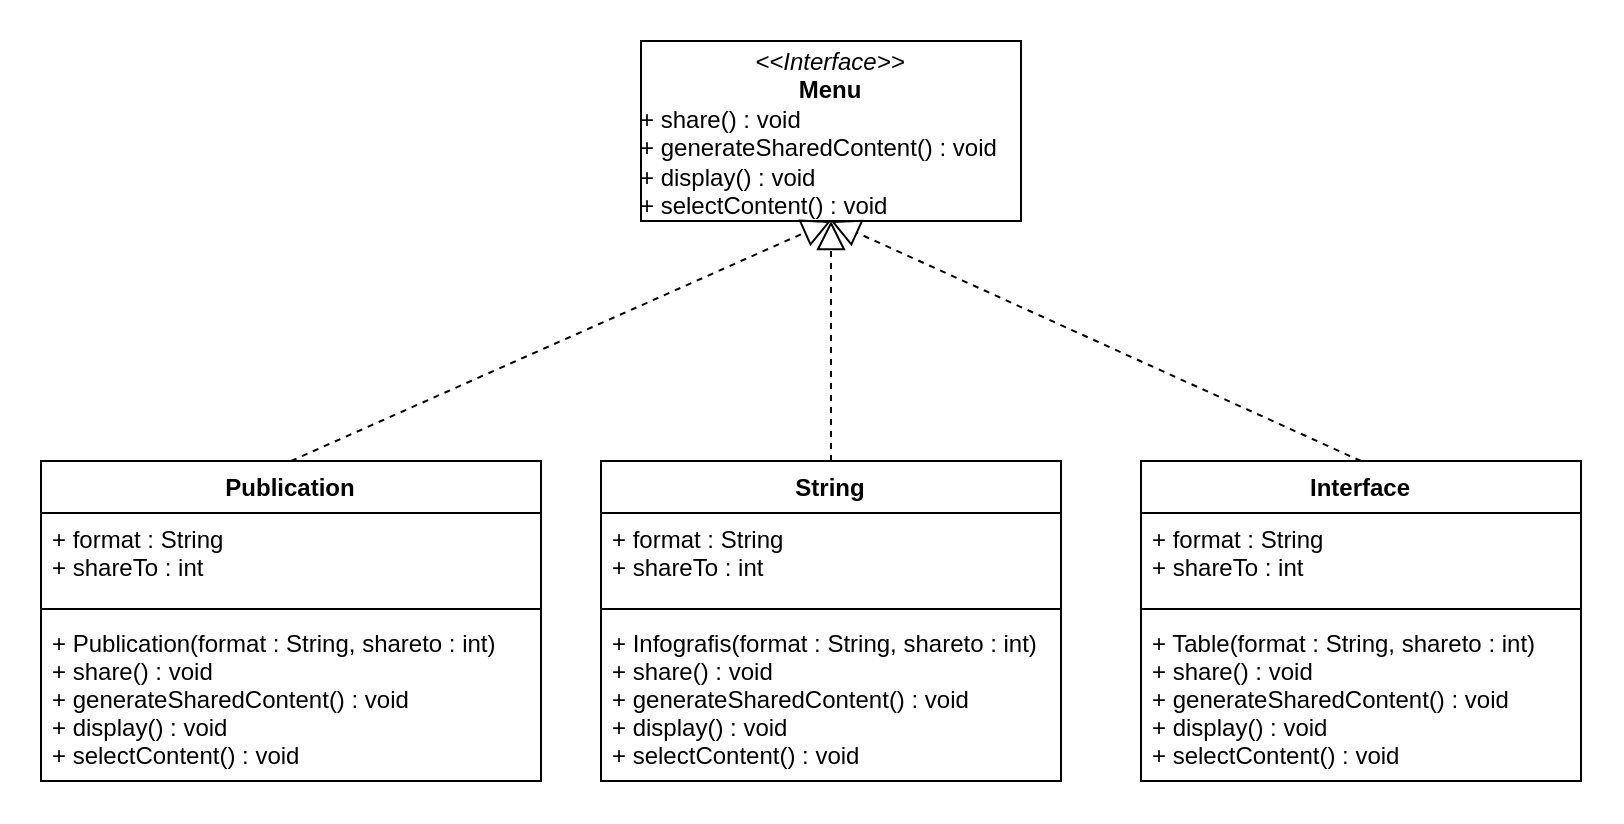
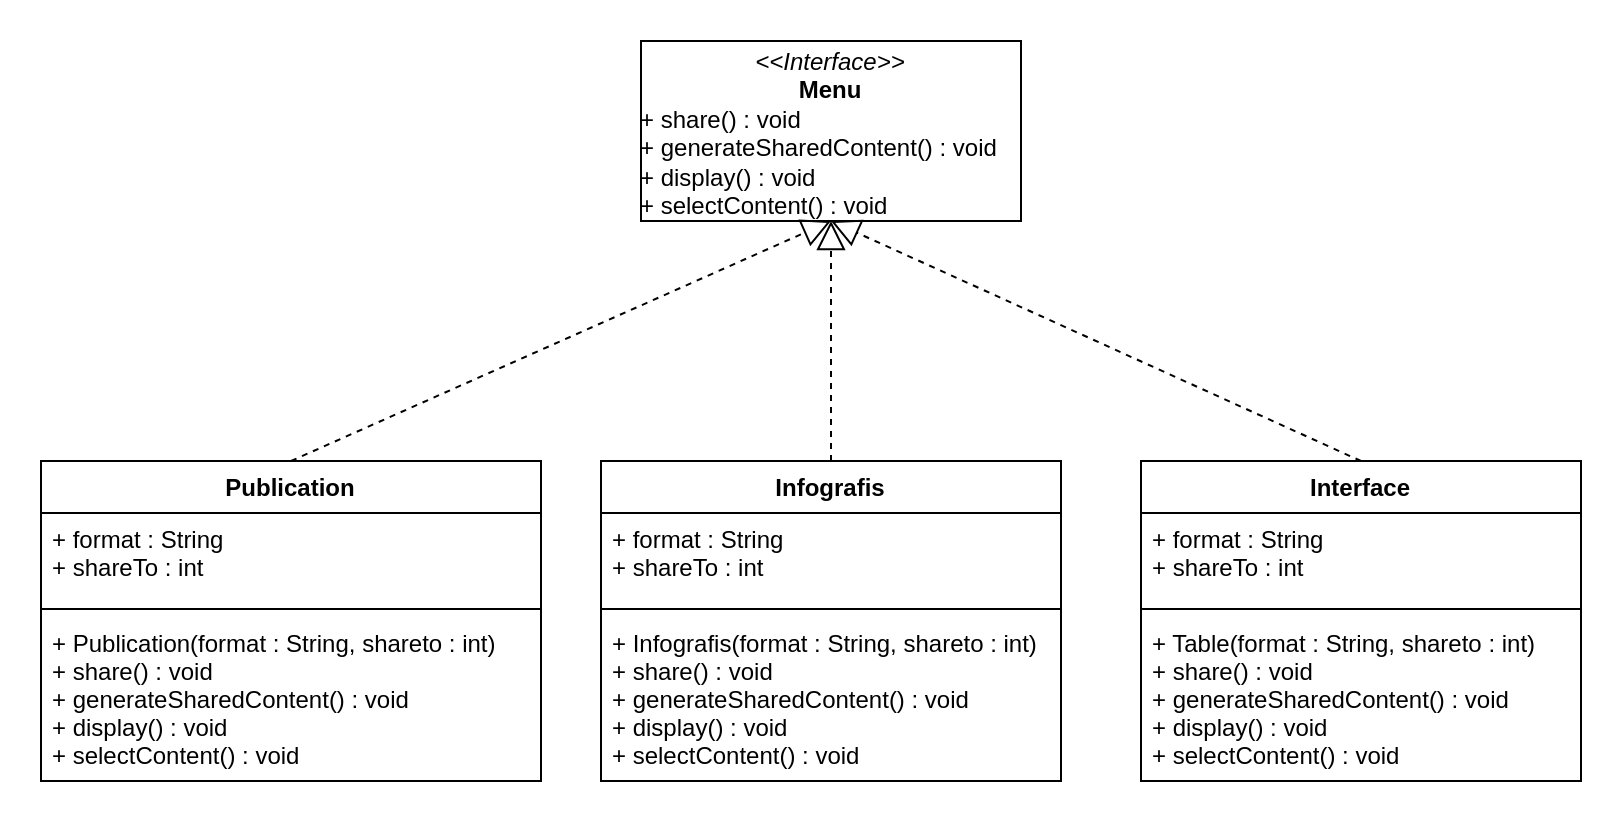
node "String": label "String" -> "Infografis"
